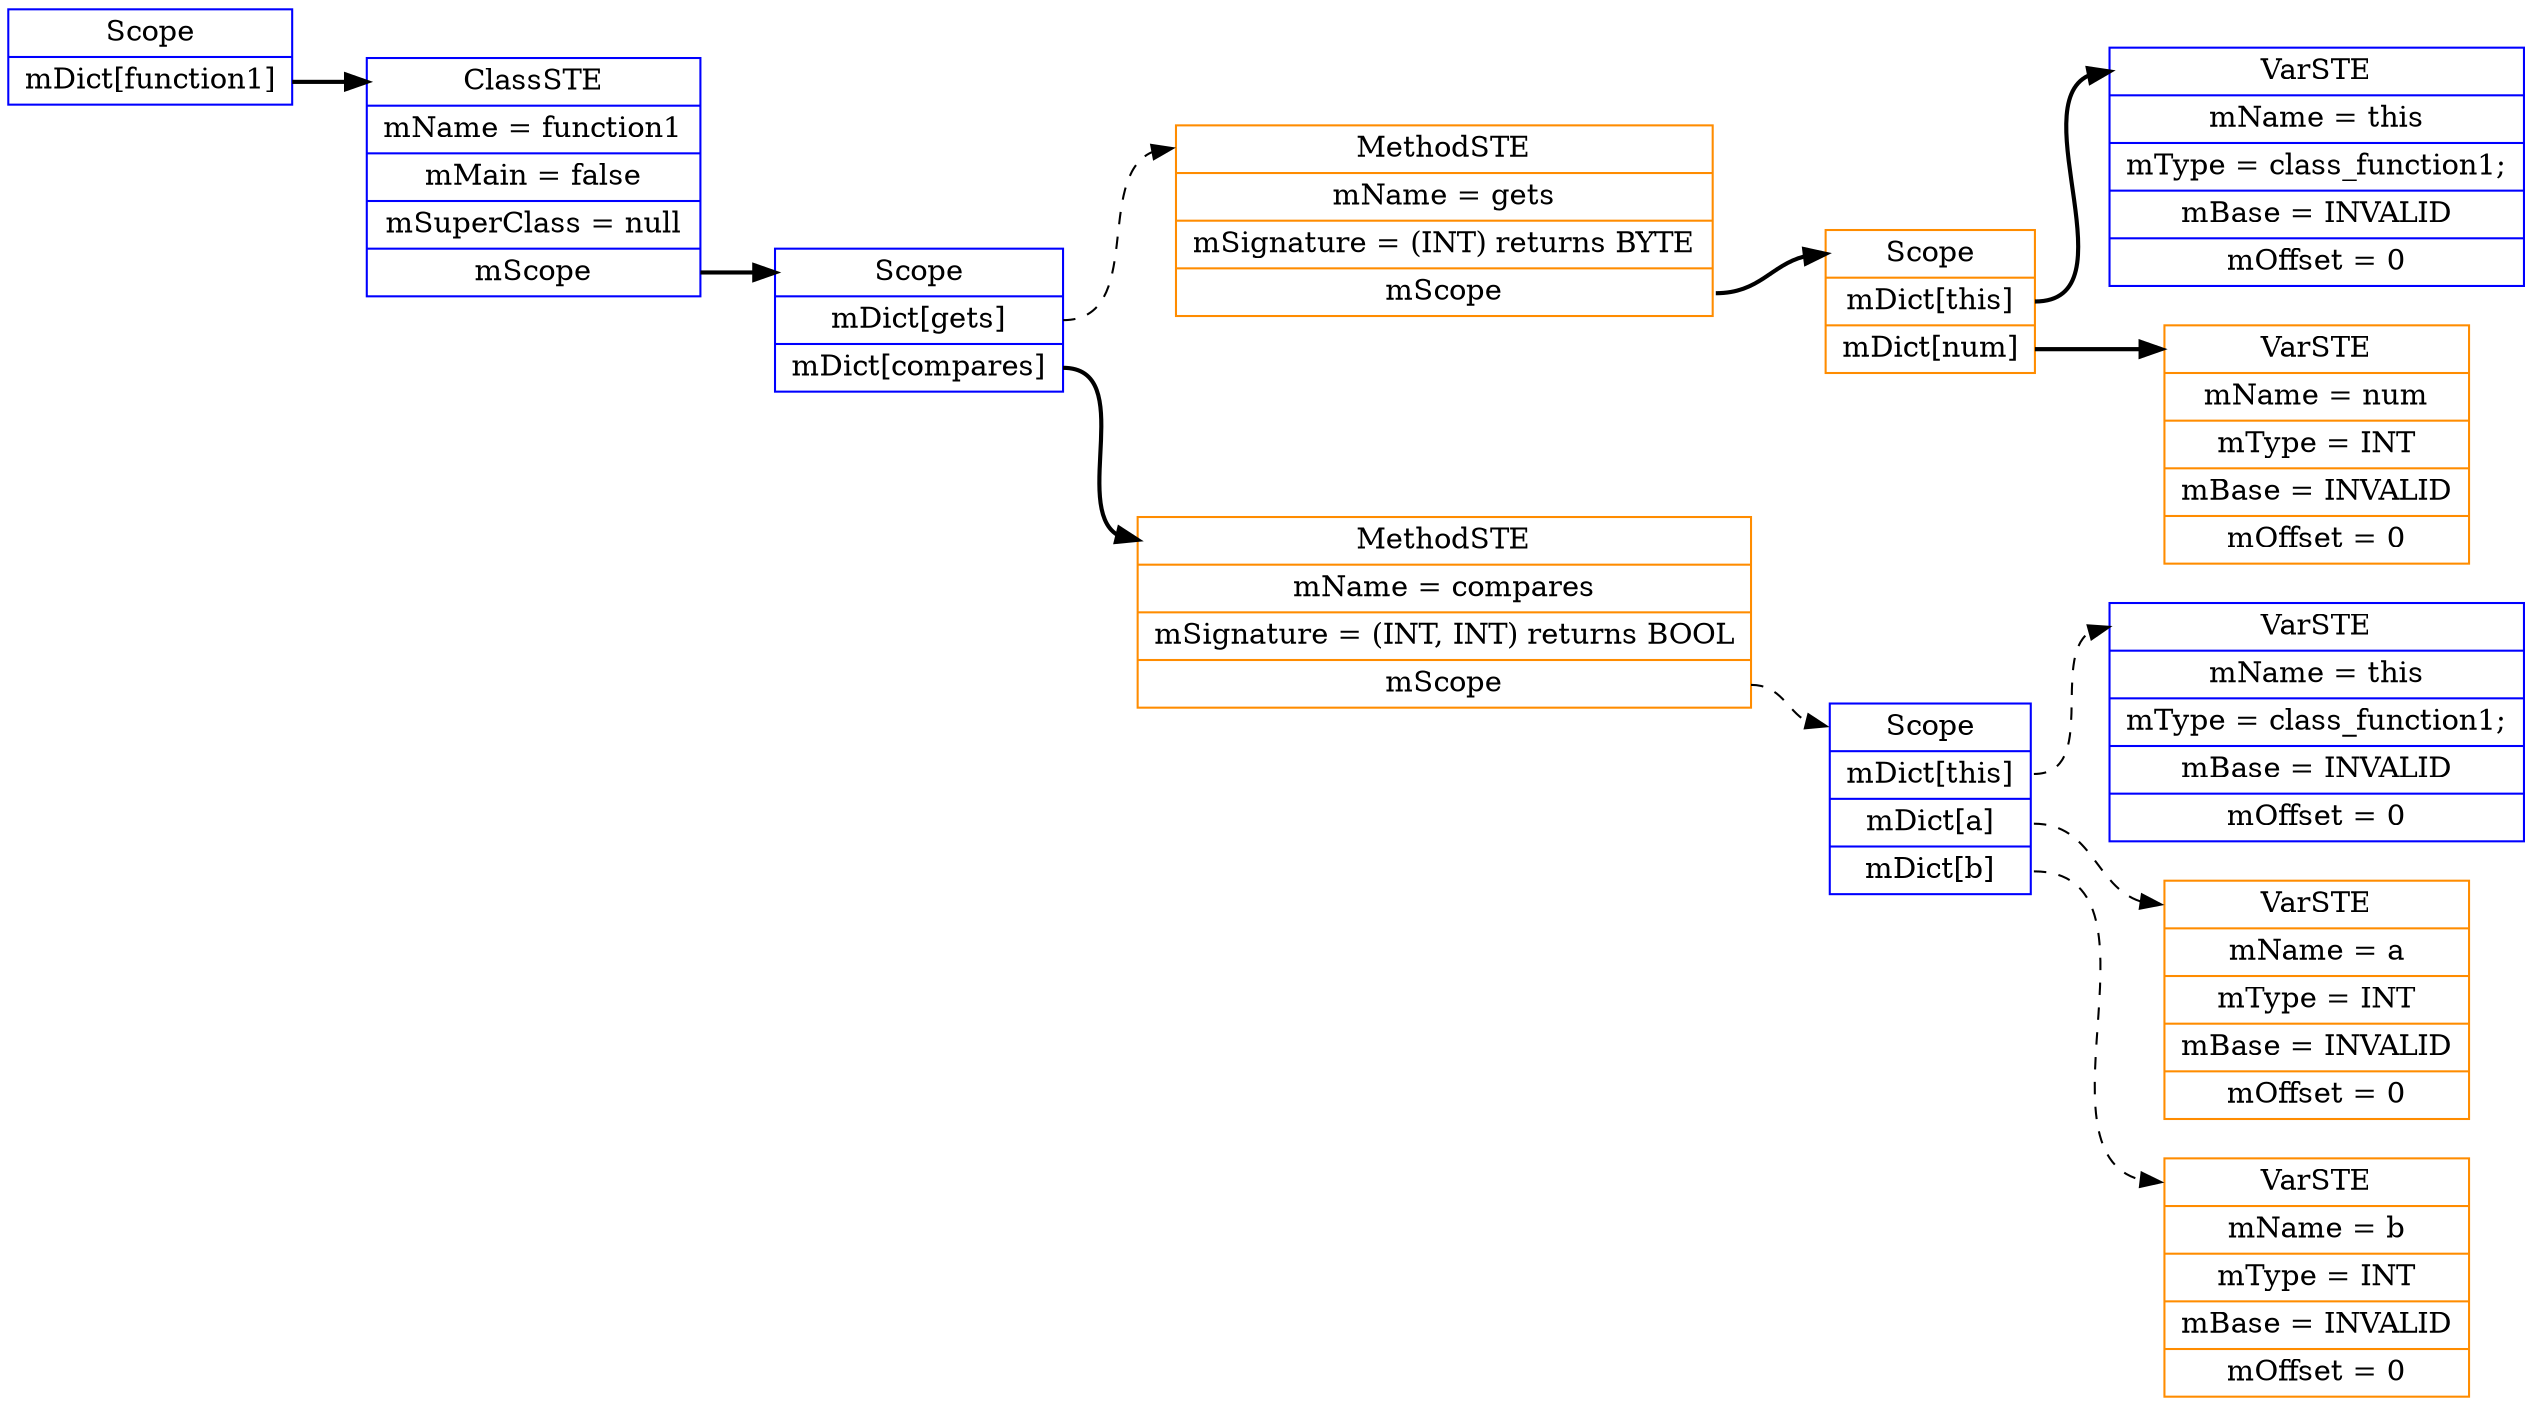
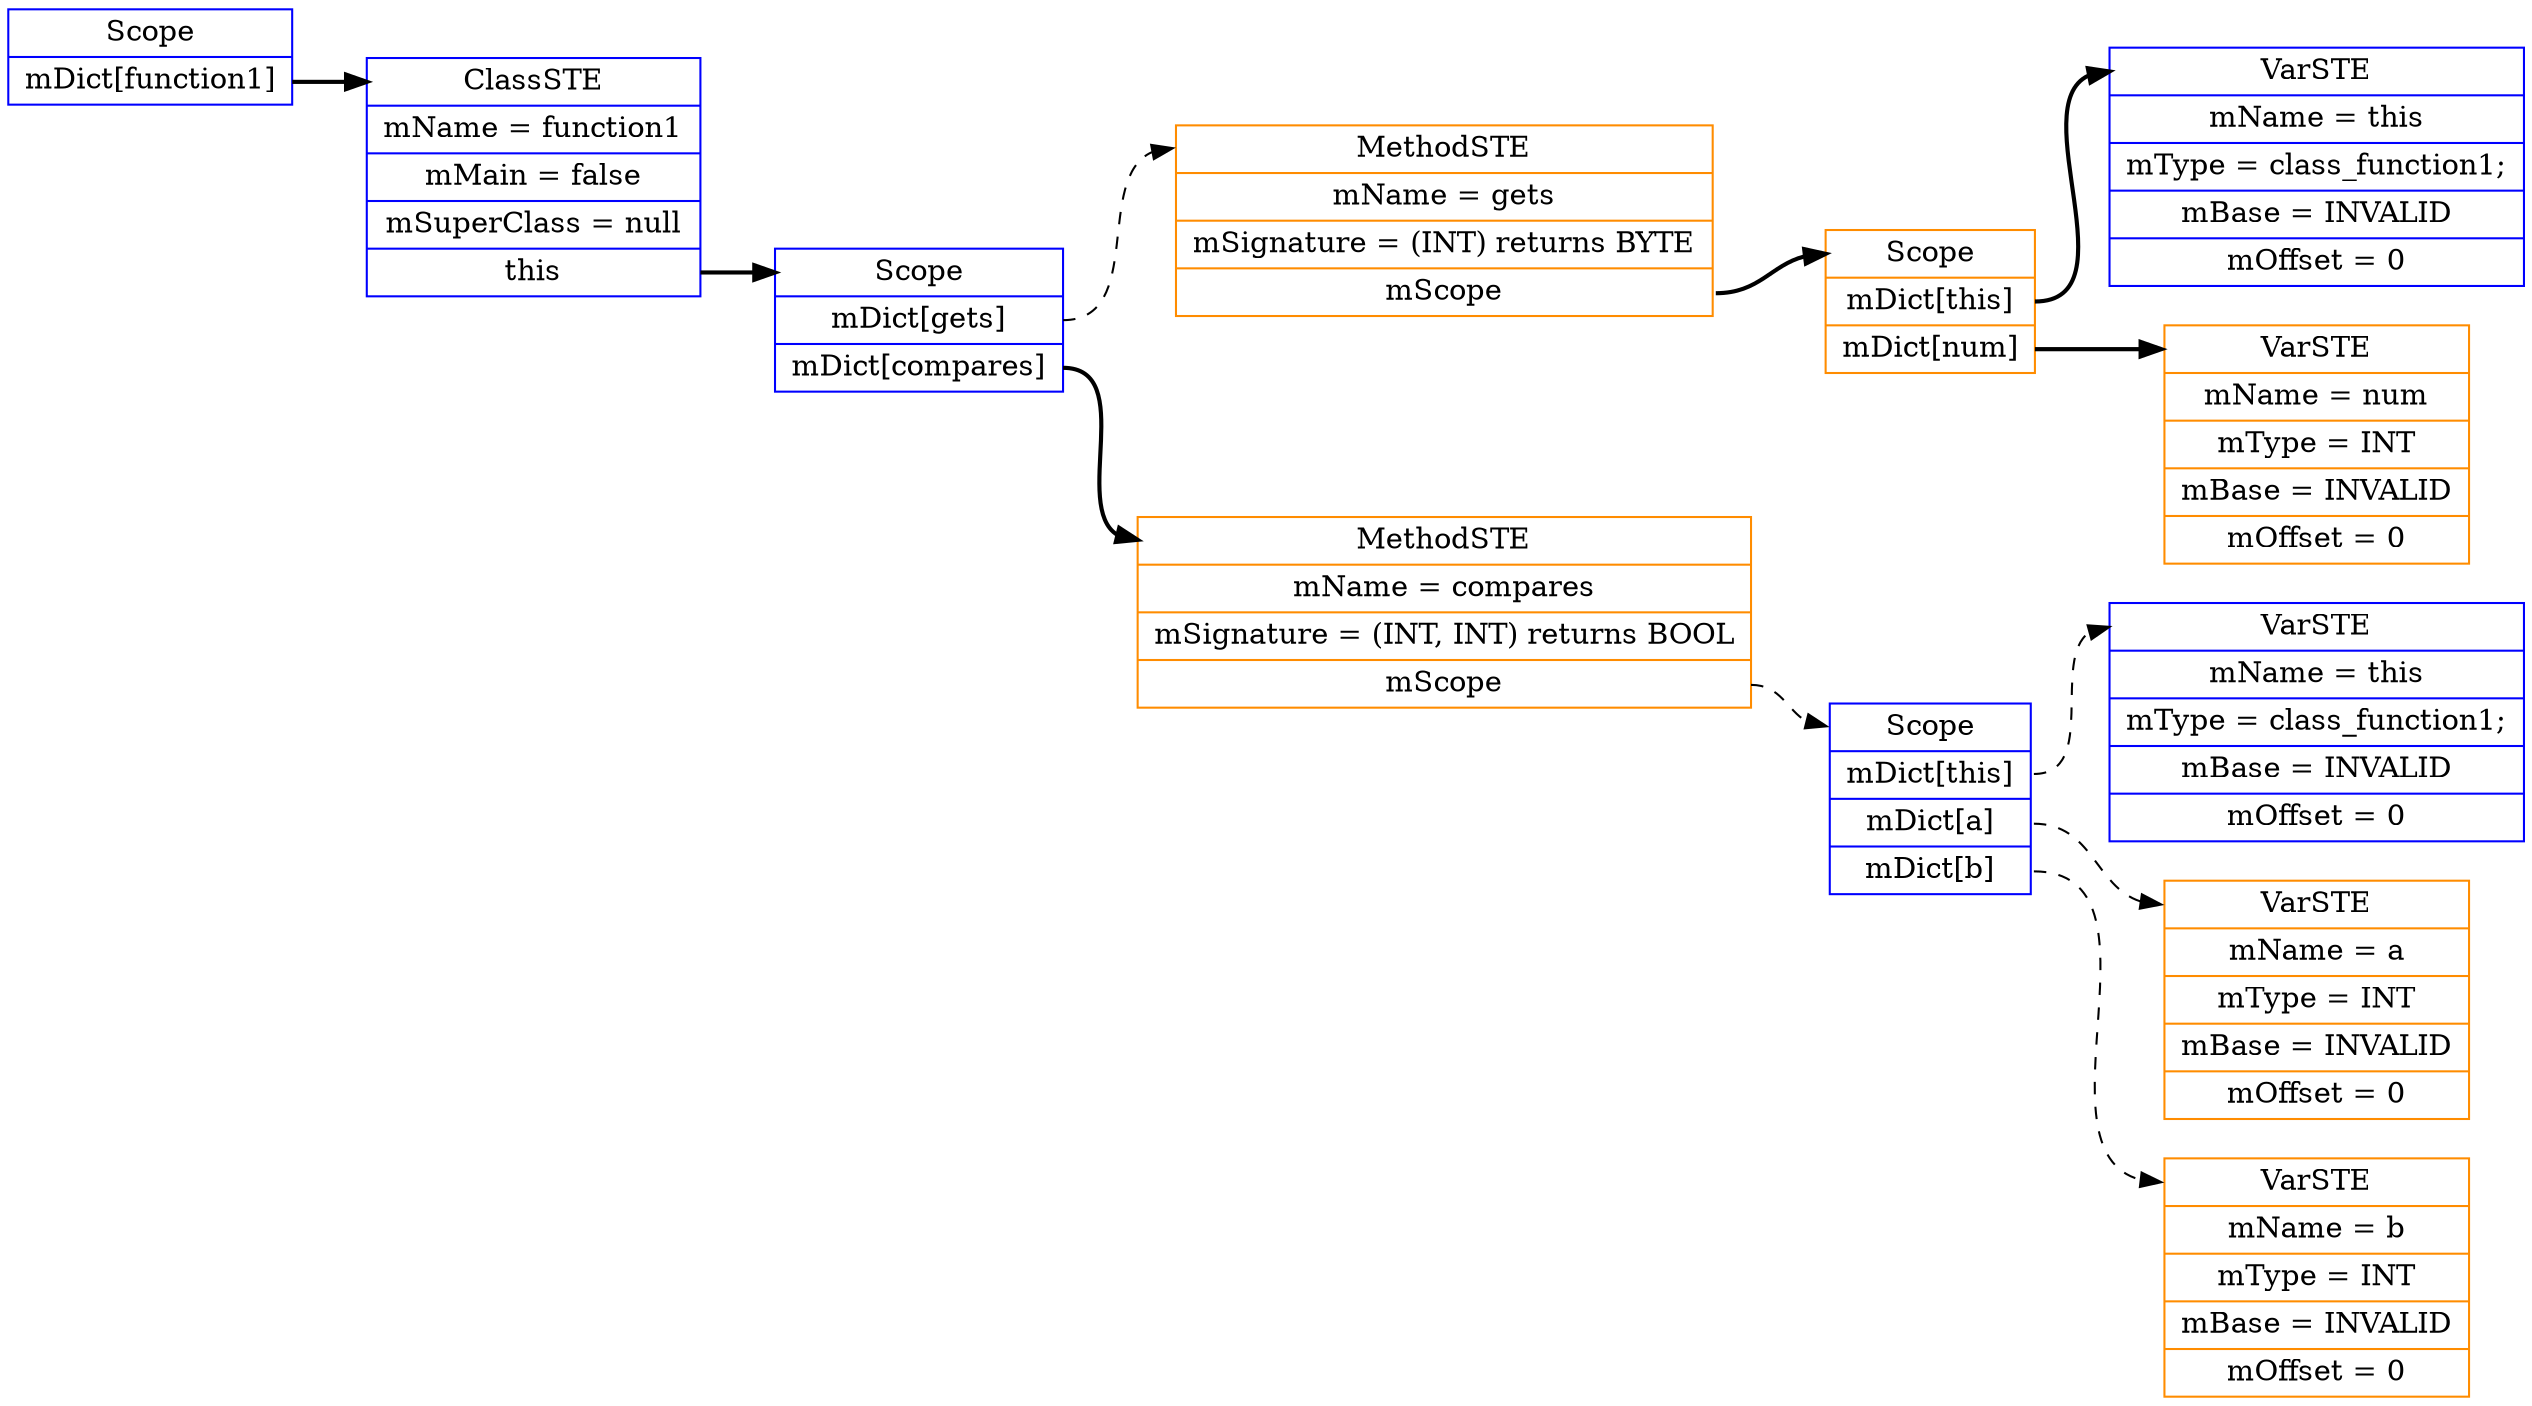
node "ClassSTE": text "mScope" -> "this"
